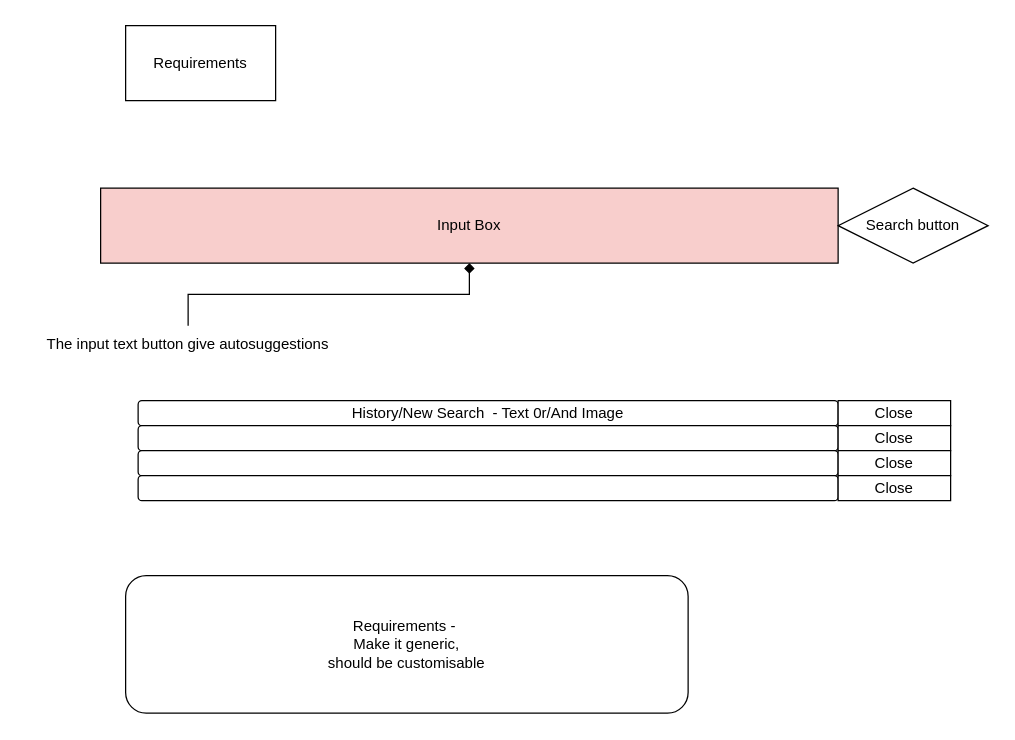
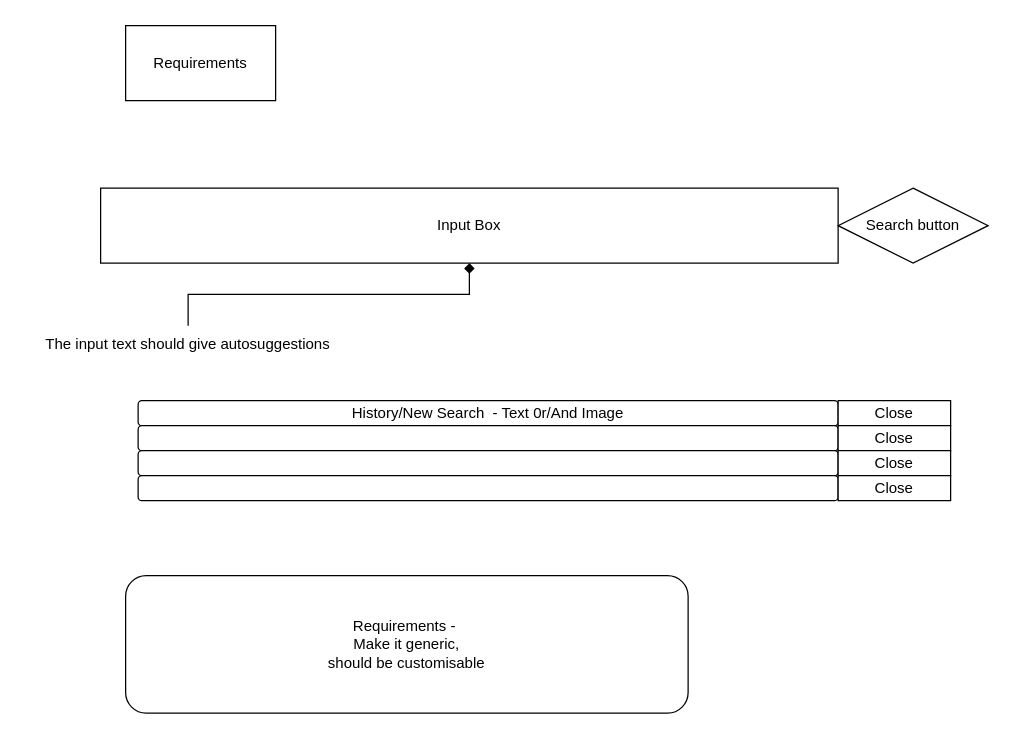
node "Input Box": fillcolor #f8cecc -> #ffffff
node "The input text button give autosuggestions": label "The input text button give autosuggestions" -> "The input text should give autosuggestions"
